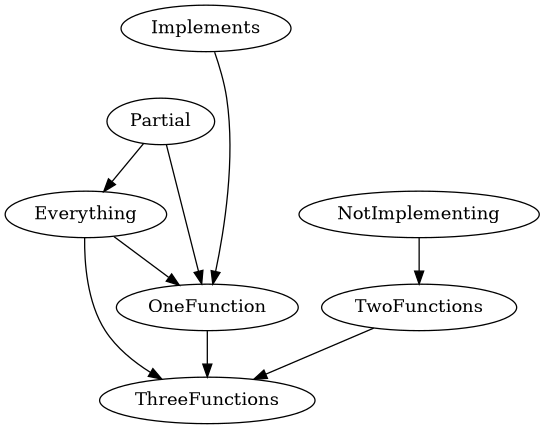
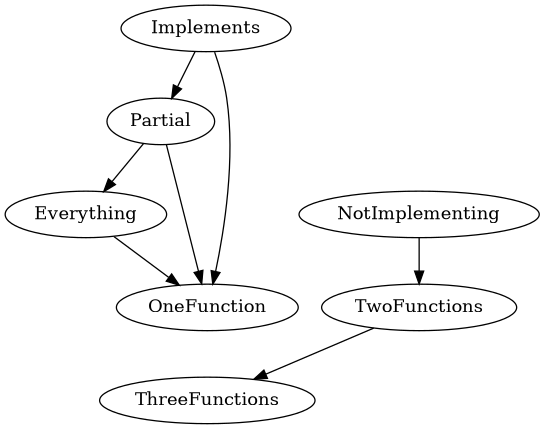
edge "Implements" -> "Partial": added
edge "Everything" -> "ThreeFunctions": removed
edge "OneFunction" -> "ThreeFunctions": removed
